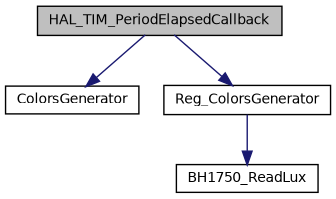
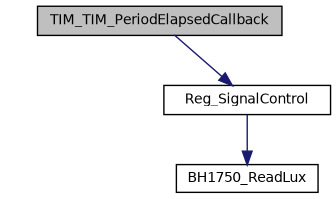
node "HAL_TIM_PeriodElapsedCallback": label "HAL_TIM_PeriodElapsedCallback" -> "TIM_TIM_PeriodElapsedCallback"
node "ColorsGenerator": removed
node "Reg_ColorsGenerator": label "Reg_ColorsGenerator" -> "Reg_SignalControl"
